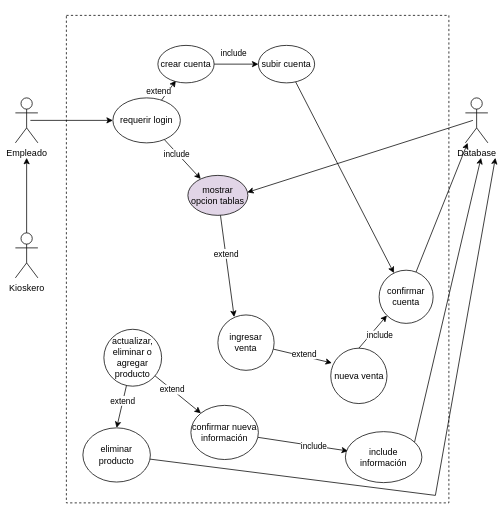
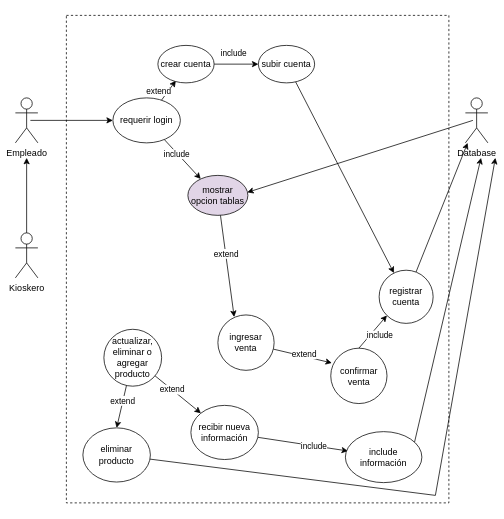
node "confirmar cuenta": label "confirmar cuenta" -> "registrar cuenta"
node "nueva venta": label "nueva venta" -> "confirmar venta"
node "confirmar nueva información": label "confirmar nueva información" -> "recibir nueva información"
